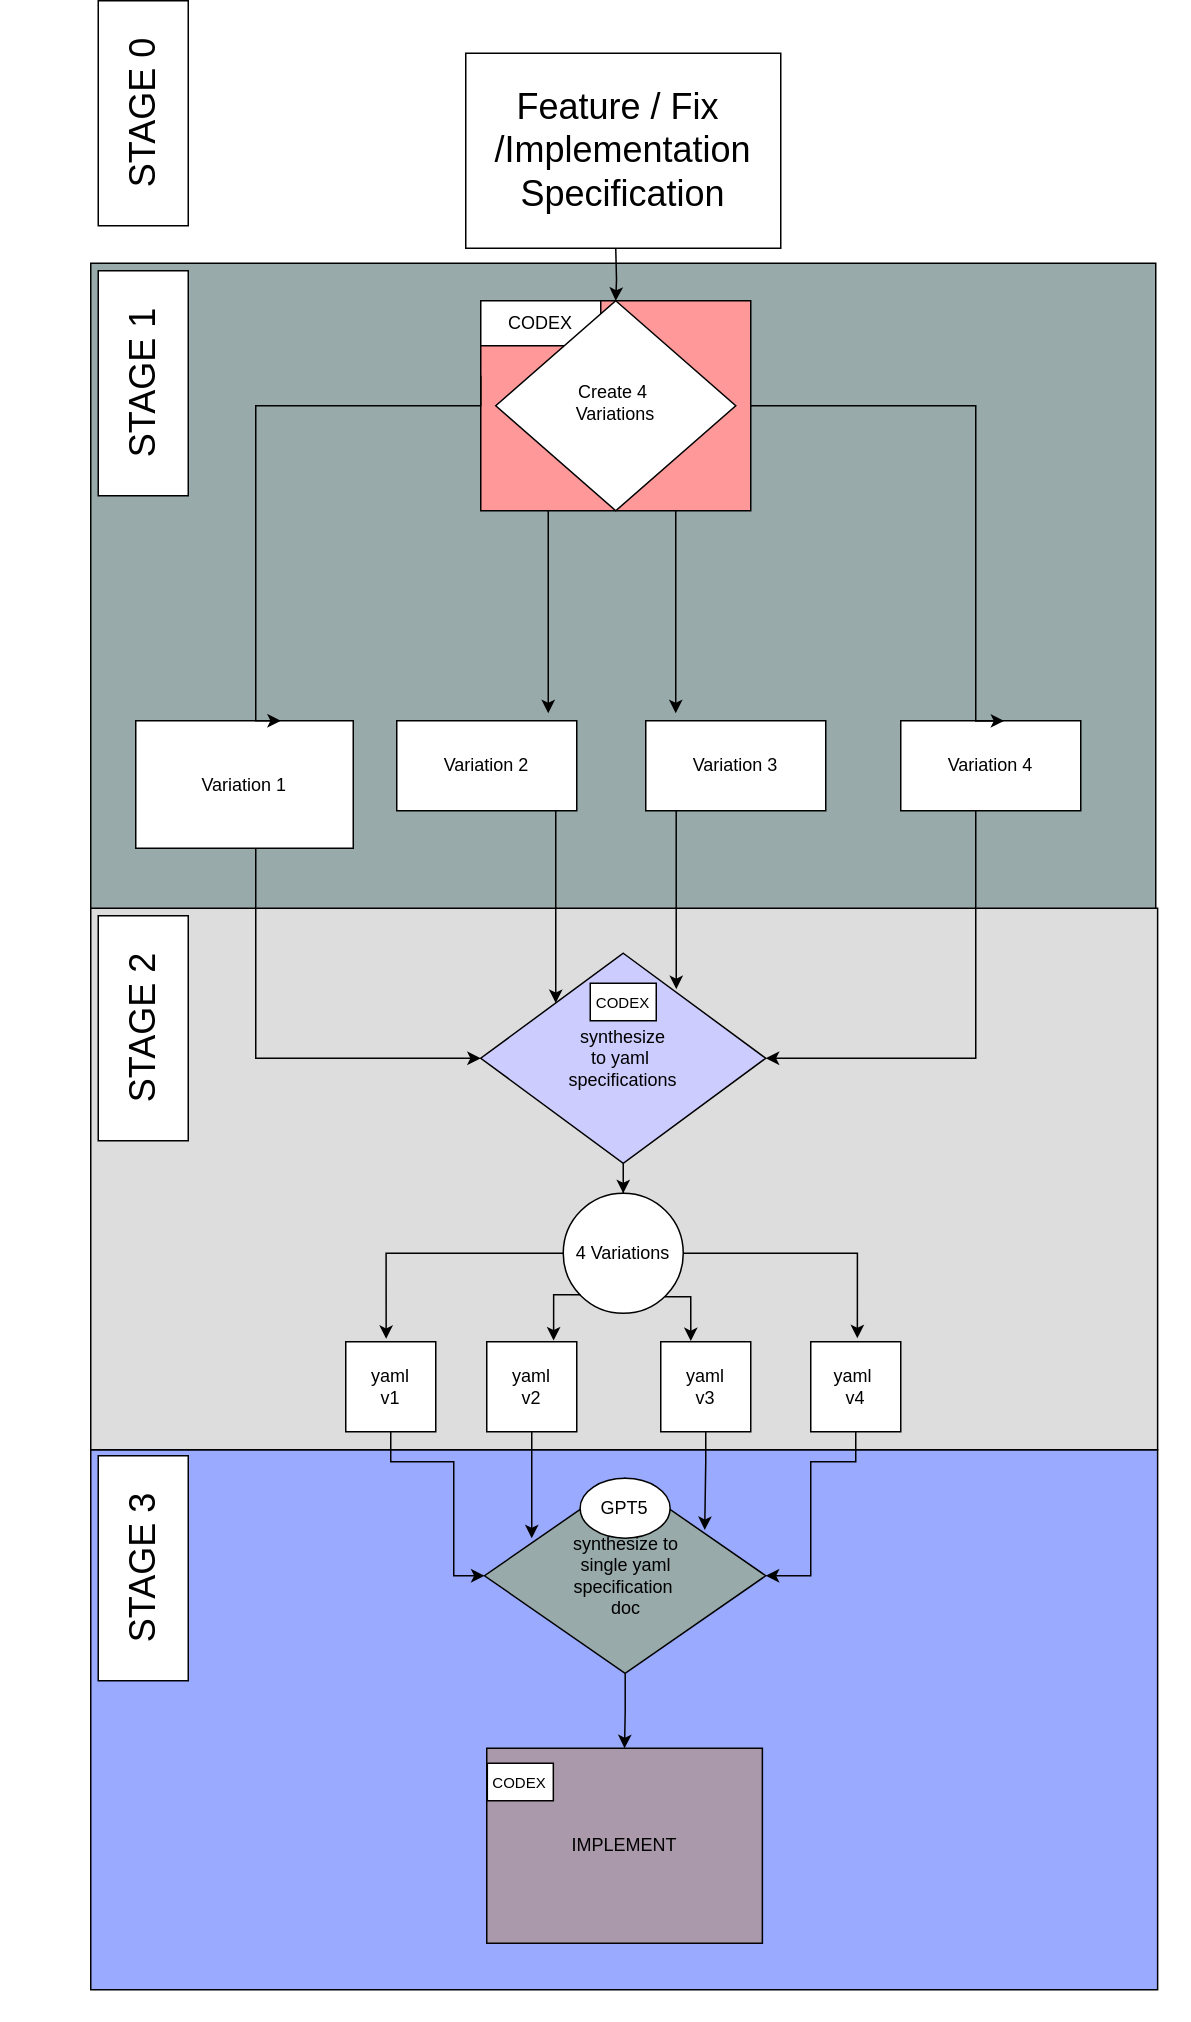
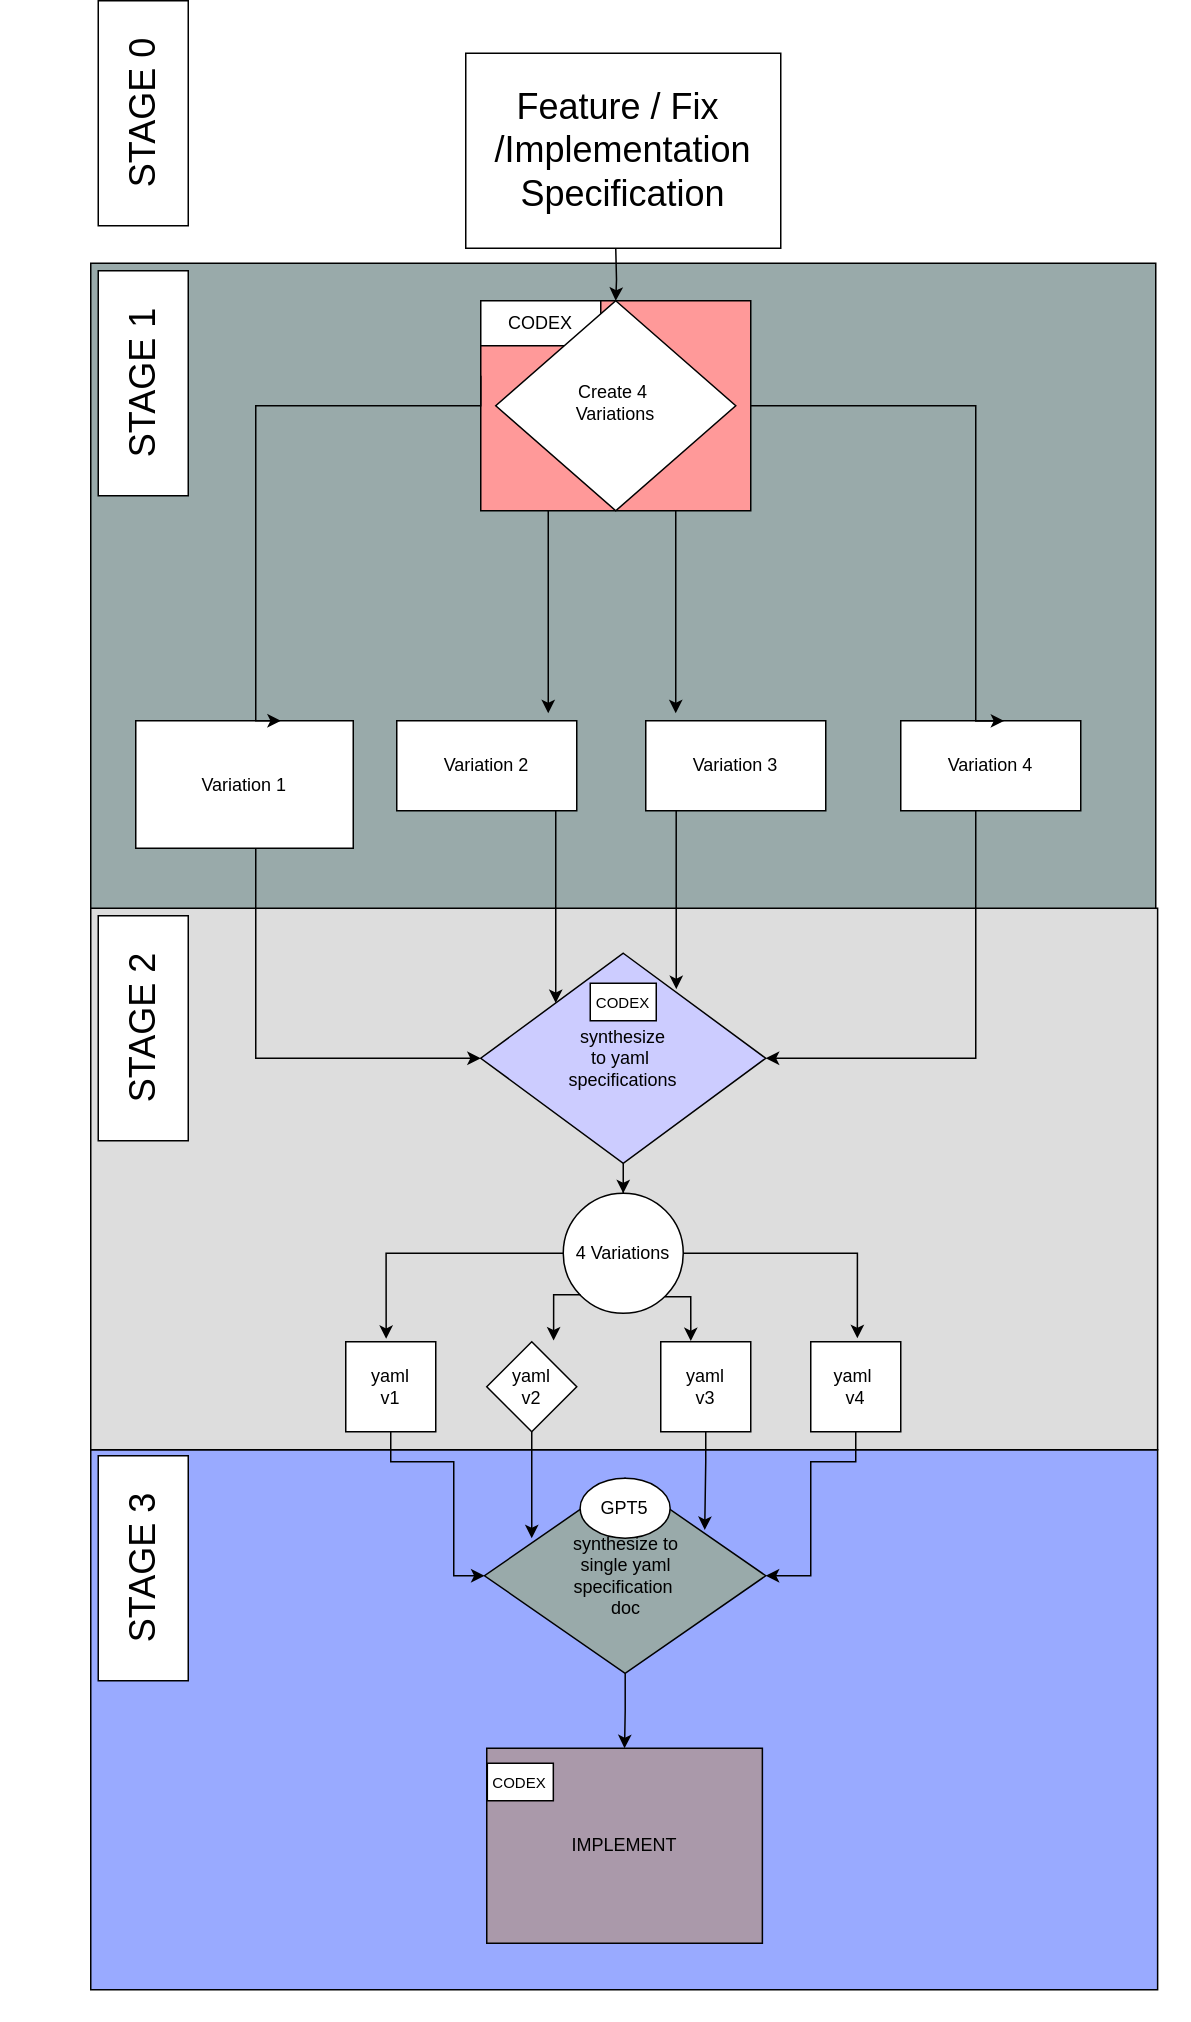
node "yaml v2": shape rectangle -> diamond
